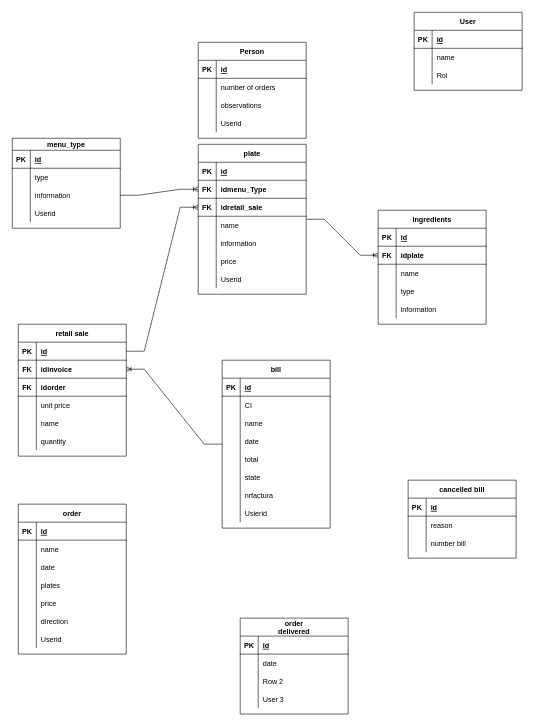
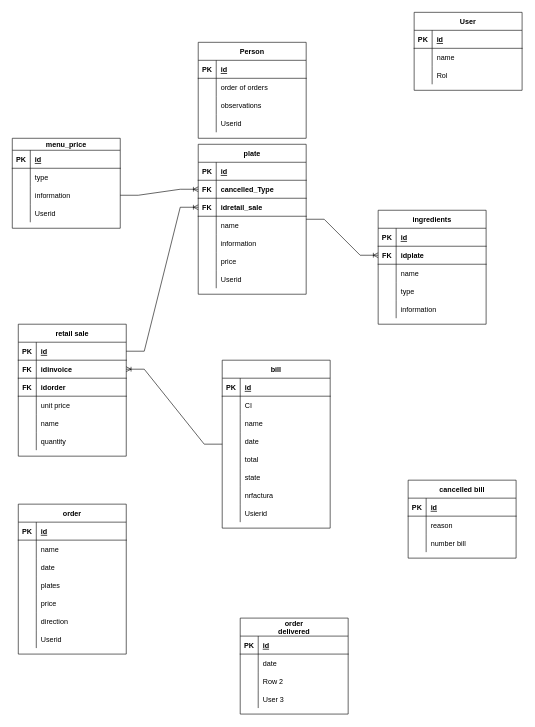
node "number of orders": label "number of orders" -> "order of orders"
node "menu_type": label "menu_type" -> "menu_price"
node "idmenu_Type": label "idmenu_Type" -> "cancelled_Type"
